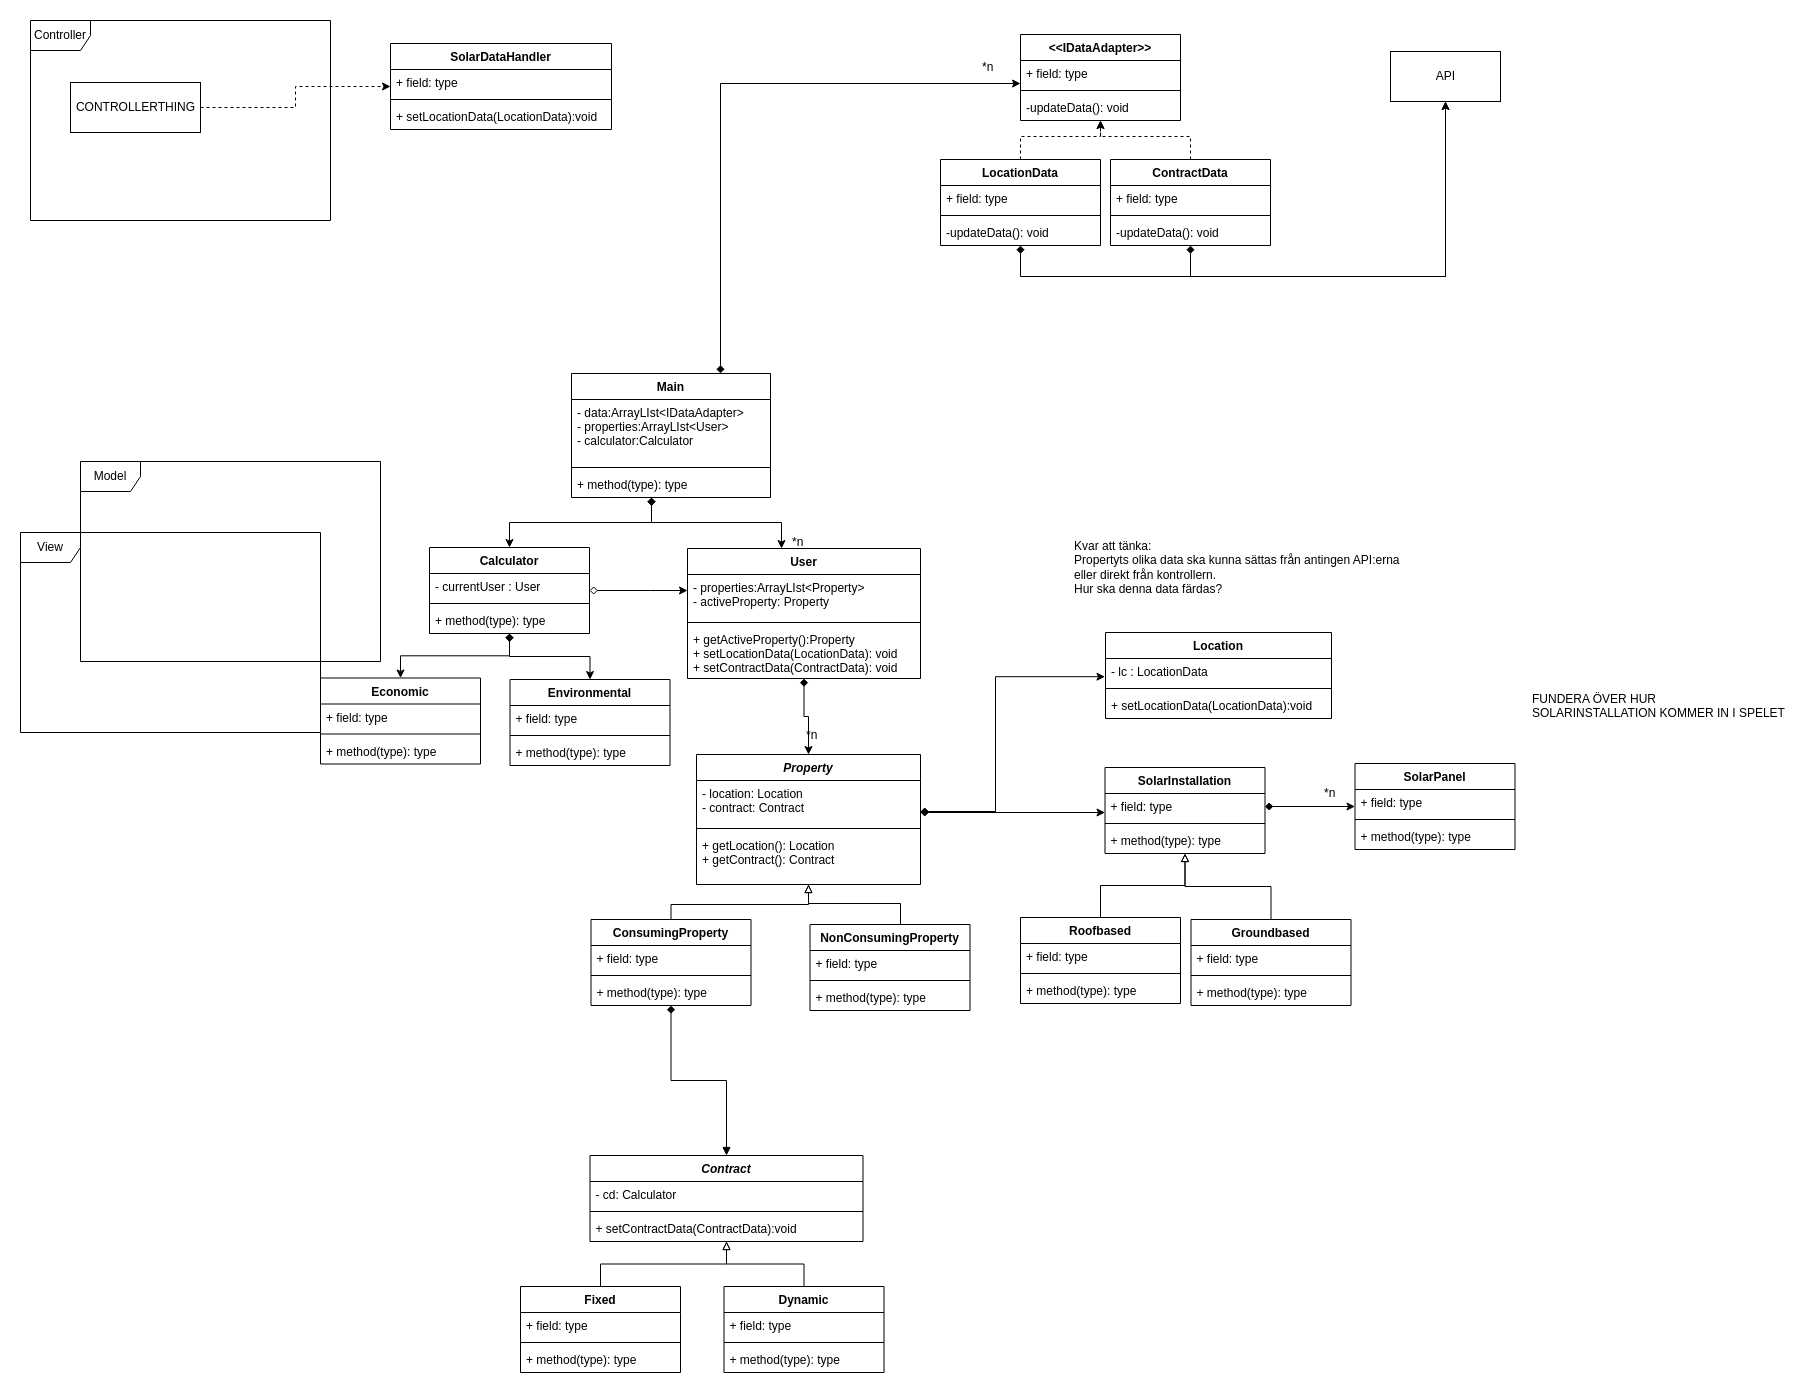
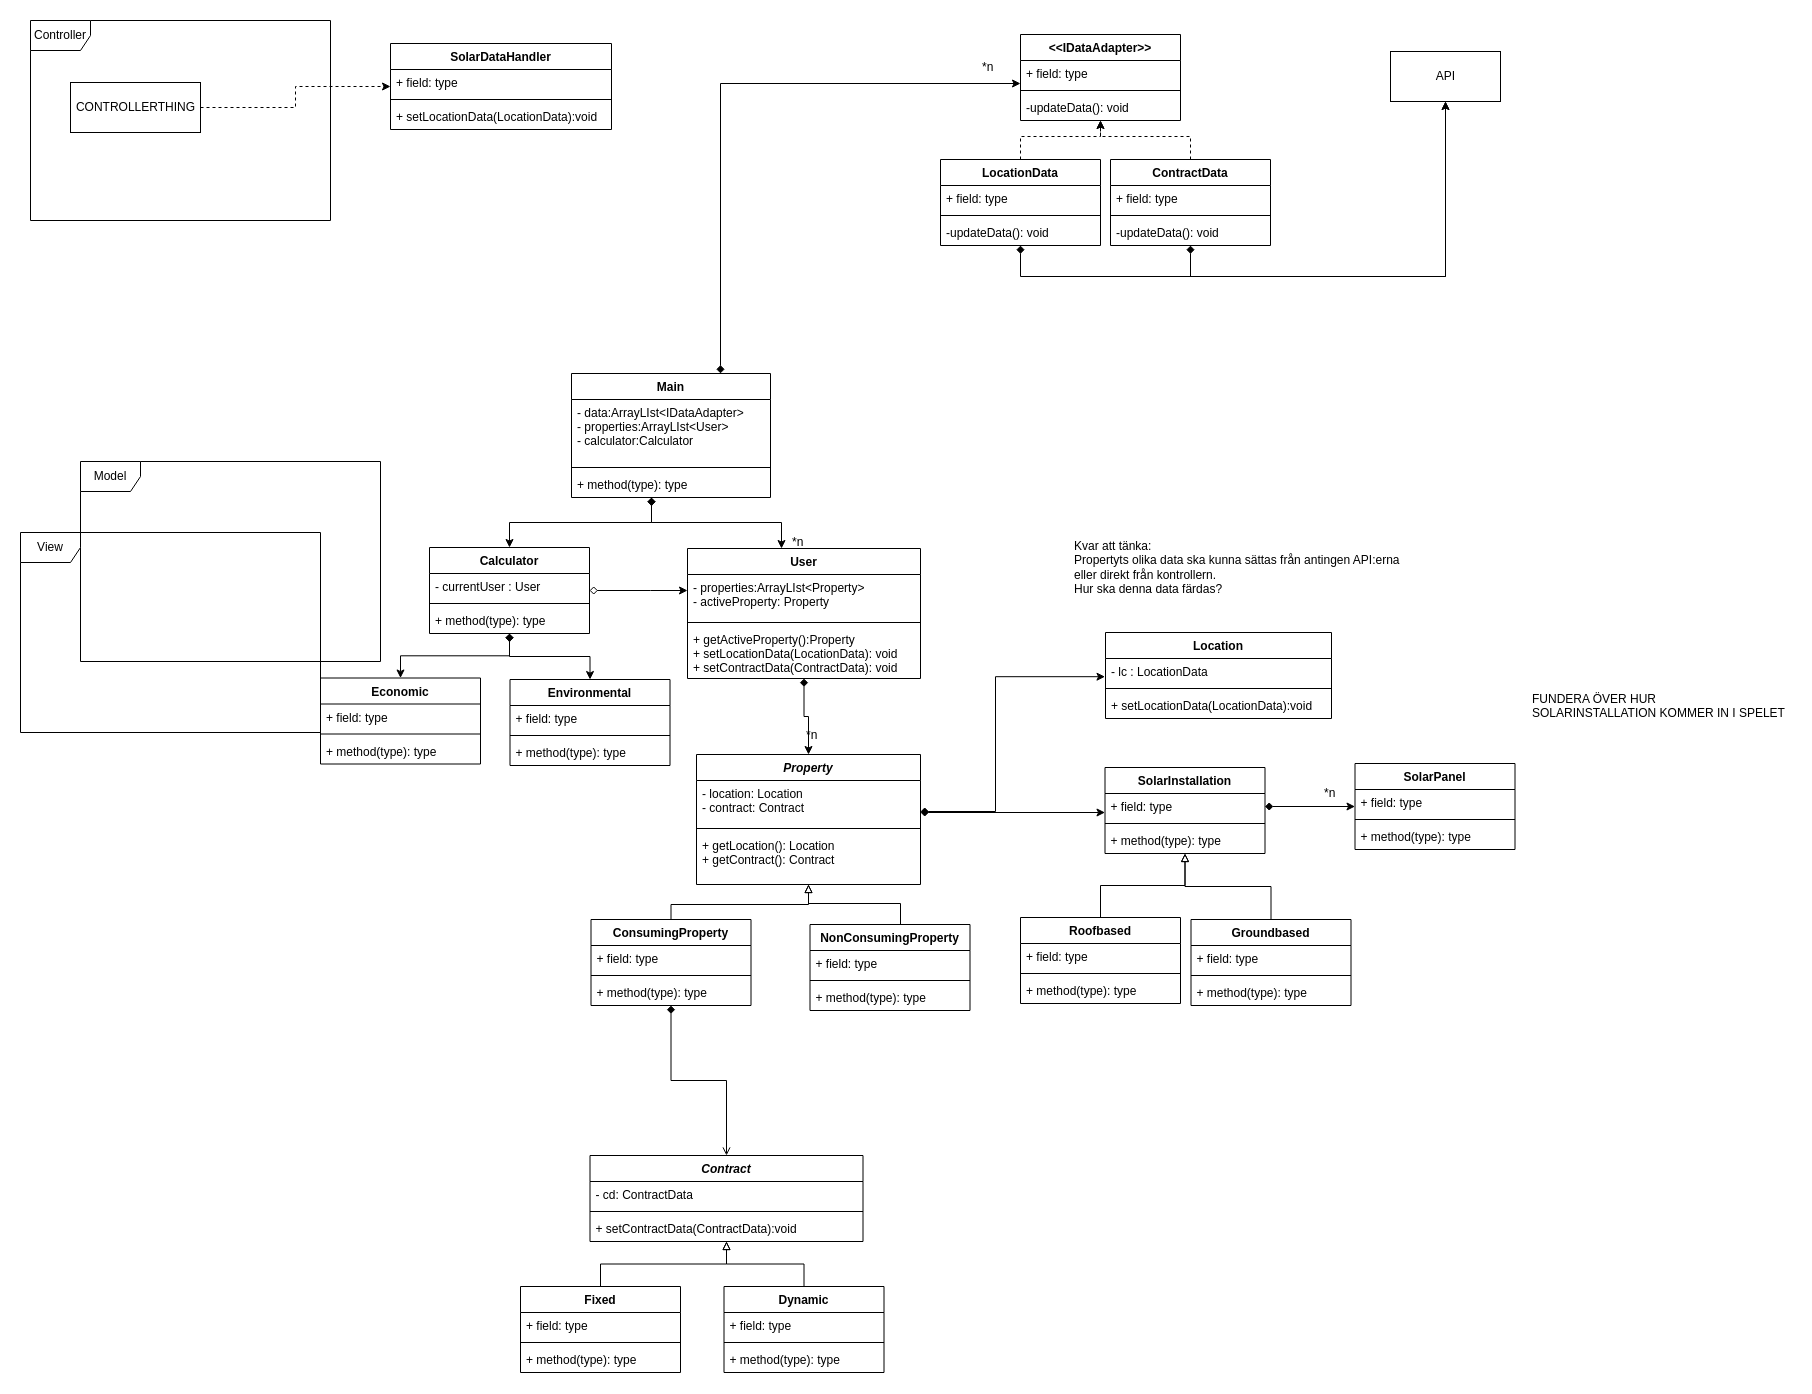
edge "ConsumingProperty" -- "Contract": arrowhead block -> open
node "- cd: Calculator": label "- cd: Calculator" -> "- cd: ContractData"
